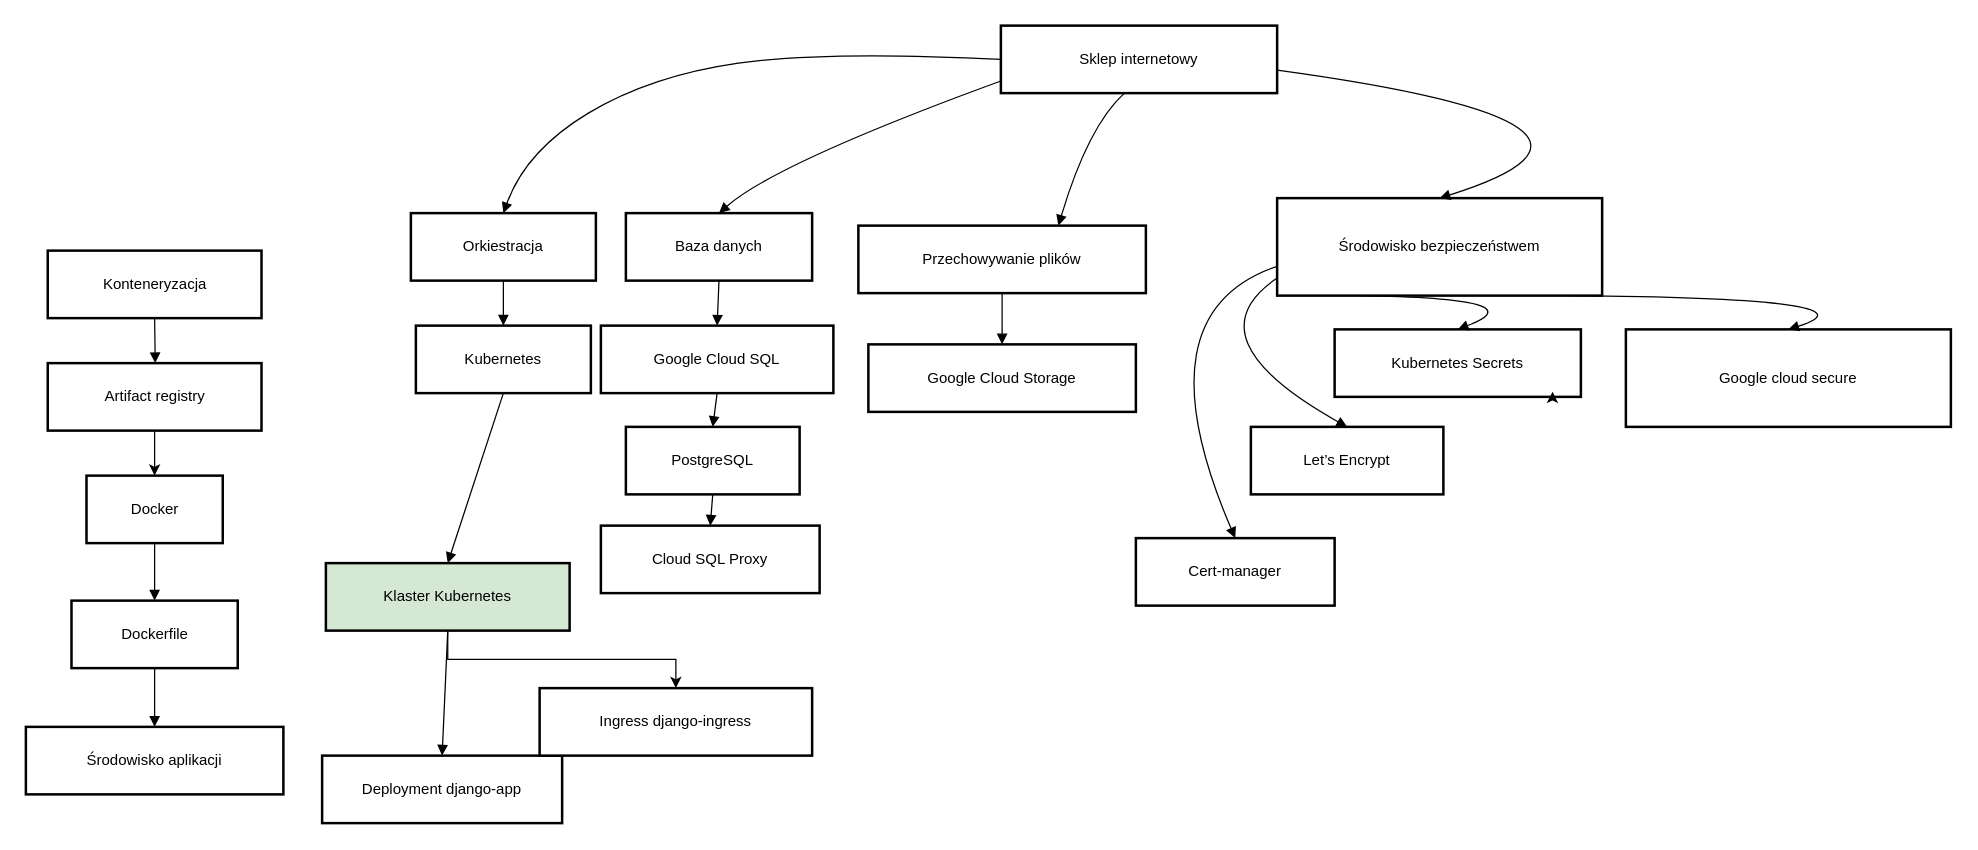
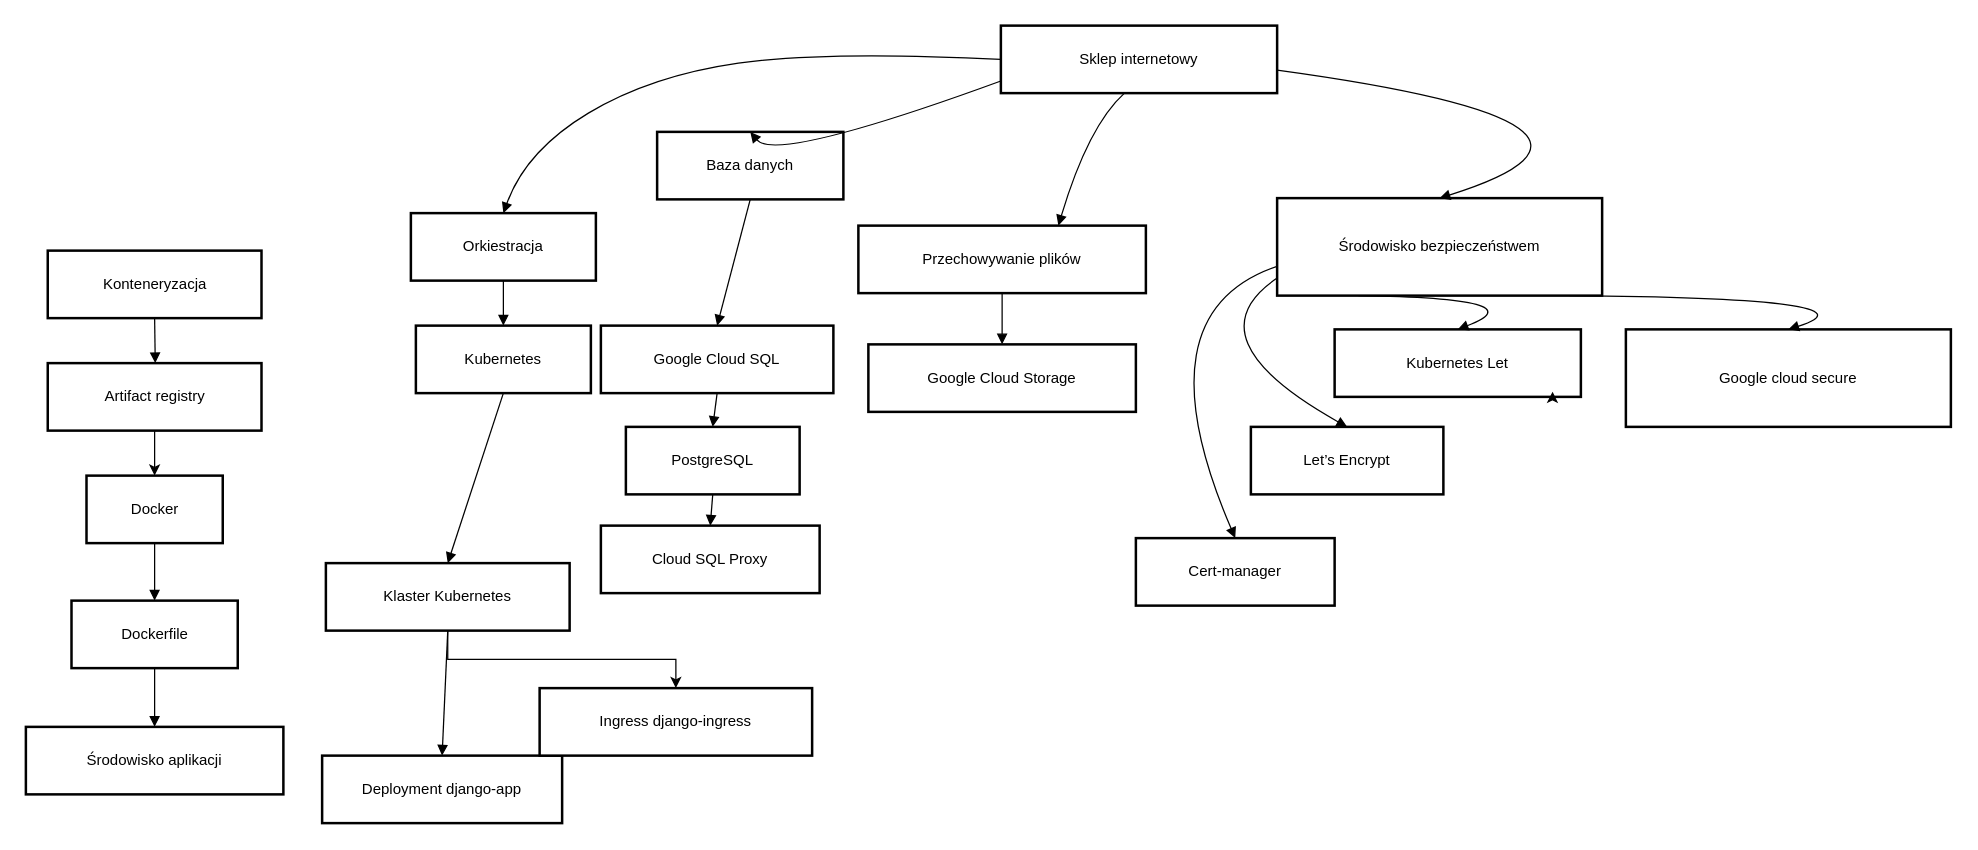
node "Baza danych": moved (719, 247) -> (750, 166)
node "Kubernetes Secrets": label "Kubernetes Secrets" -> "Kubernetes Let"
node "Klaster Kubernetes": fillcolor #d5e8d4 -> #ffffff
